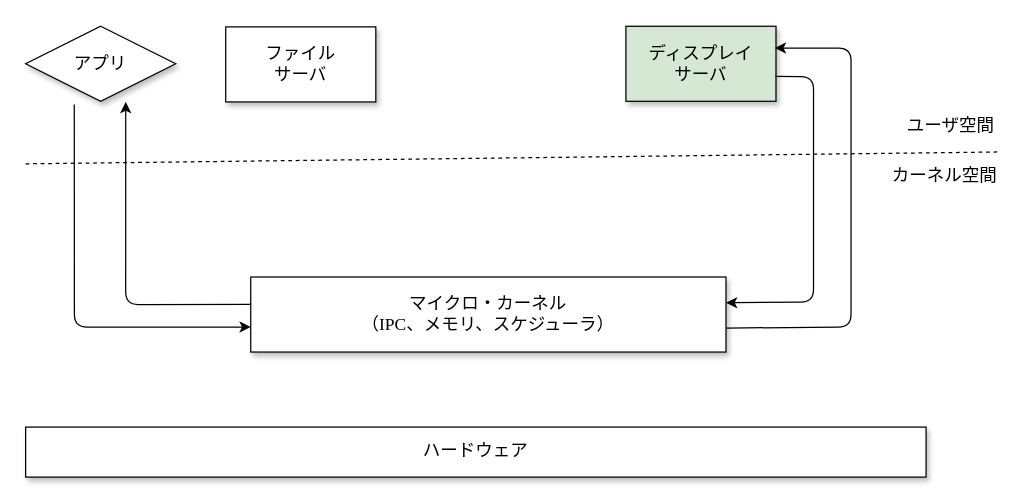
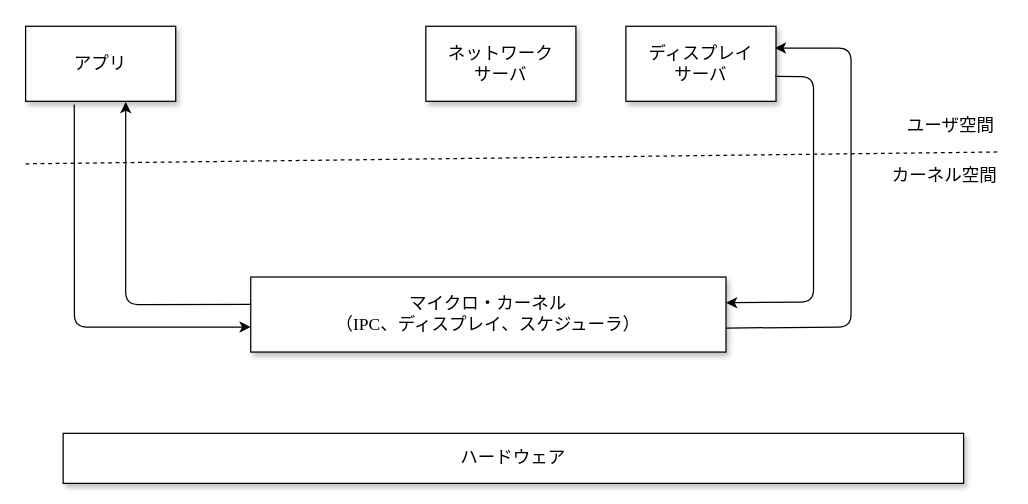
node "アプリ": shape diamond -> rectangle
node "ファイル サーバ": removed
node "ネットワーク サーバ": added
node "ディスプレイ サーバ": fillcolor #d5e8d4 -> #ffffff
node "マイクロ・カーネル （IPC、メモリ、スケジューラ）": label "マイクロ・カーネル （IPC、メモリ、スケジューラ）" -> "マイクロ・カーネル （IPC、ディスプレイ、スケジューラ）"
node "ハードウェア": moved (476, 452) -> (513, 458)
